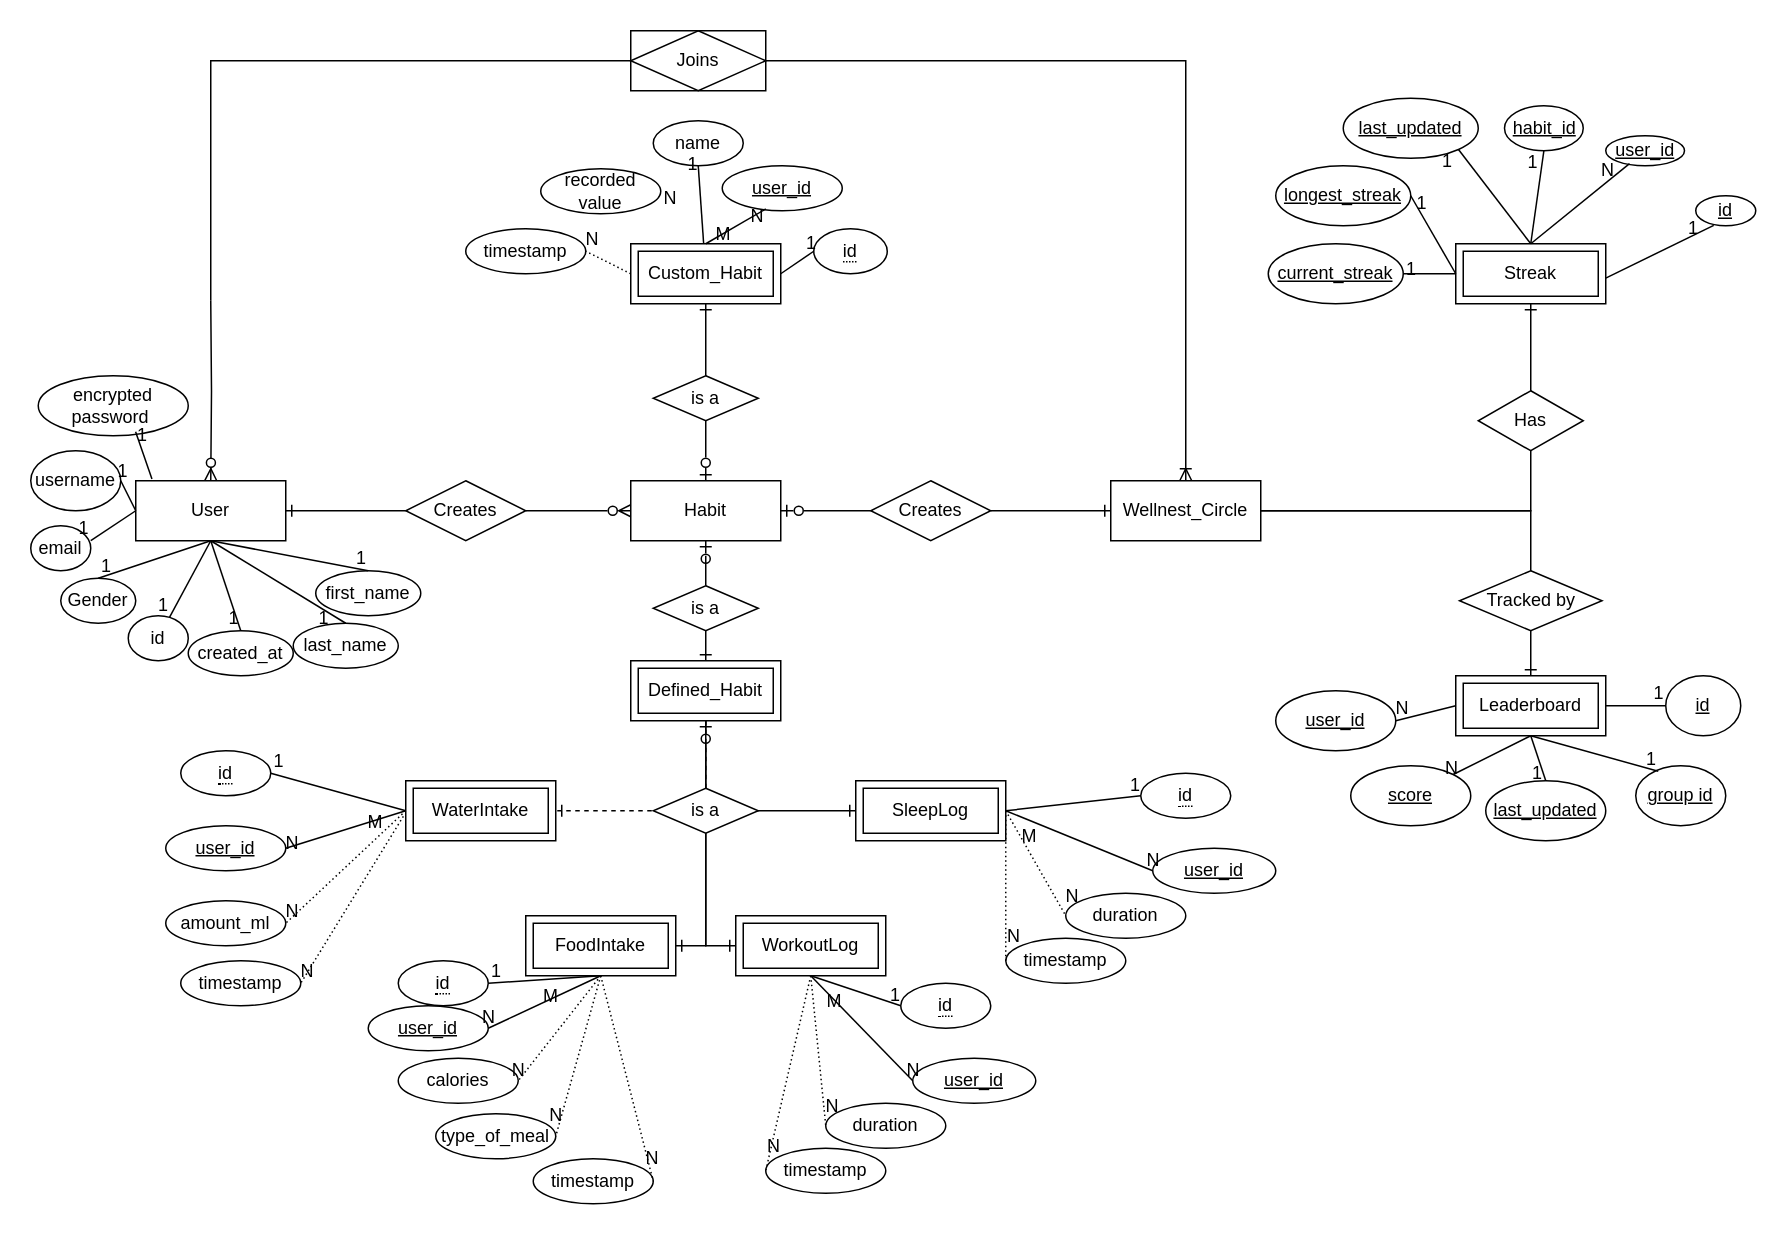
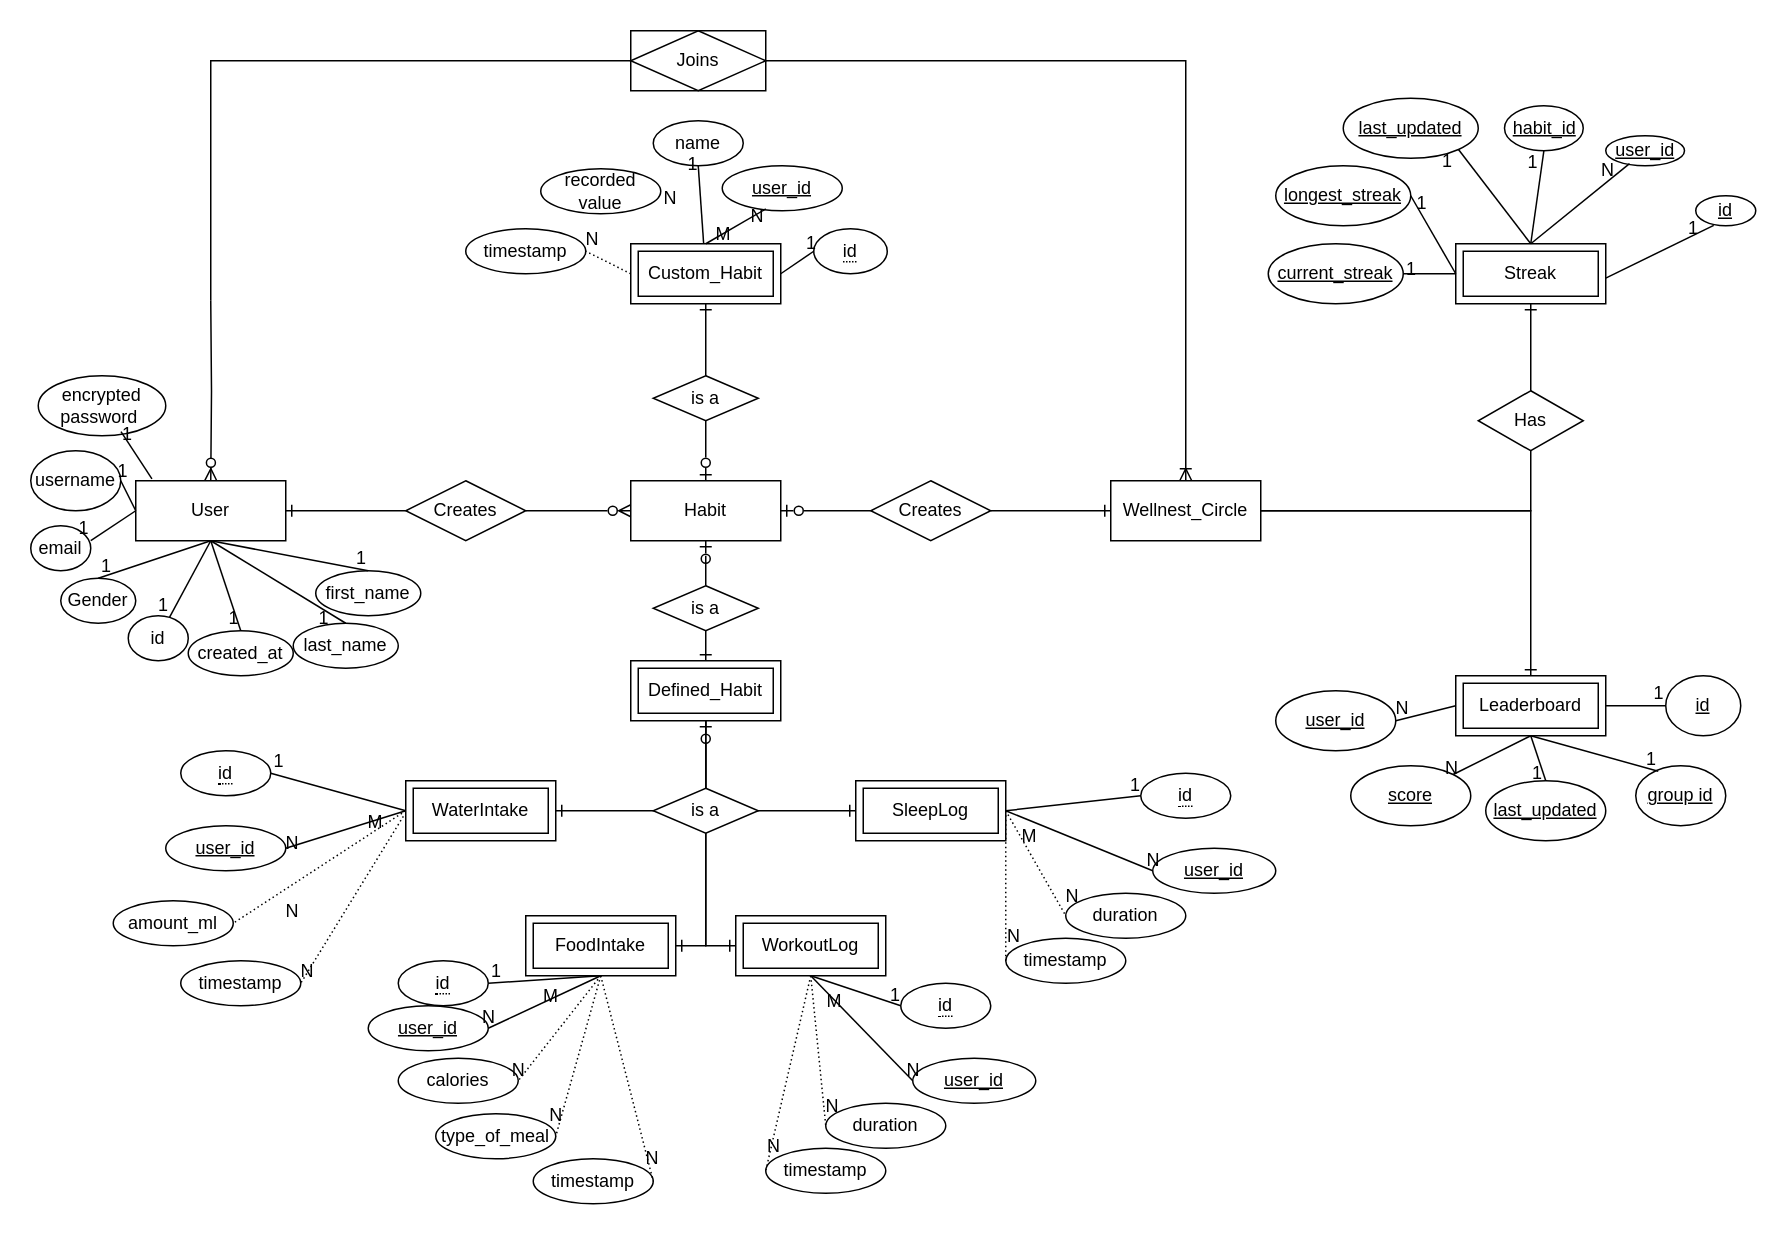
node "encrypted password": size 150x60 -> 128x60
node "Tracked by": removed
edge "Defined_Habit" -> "WaterIntake": style dashed -> solid
node "amount_ml": moved (226, 923) -> (173, 923)
